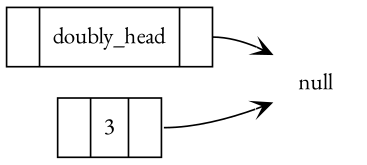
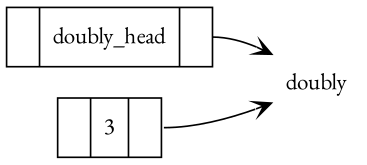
node "null": label "null" -> "doubly"
